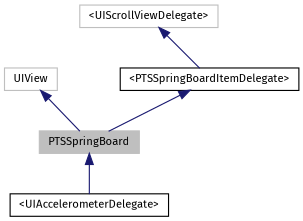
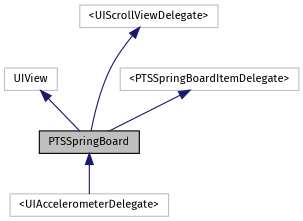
edge "<PTSSpringBoardItemDelegate>" -> "<UIScrollViewDelegate>": now "PTSSpringBoard" -> "<UIScrollViewDelegate>"
node "<PTSSpringBoardItemDelegate>": color black -> grey75
node "PTSSpringBoard": color grey75 -> black
node "<UIAccelerometerDelegate>": color black -> grey75
